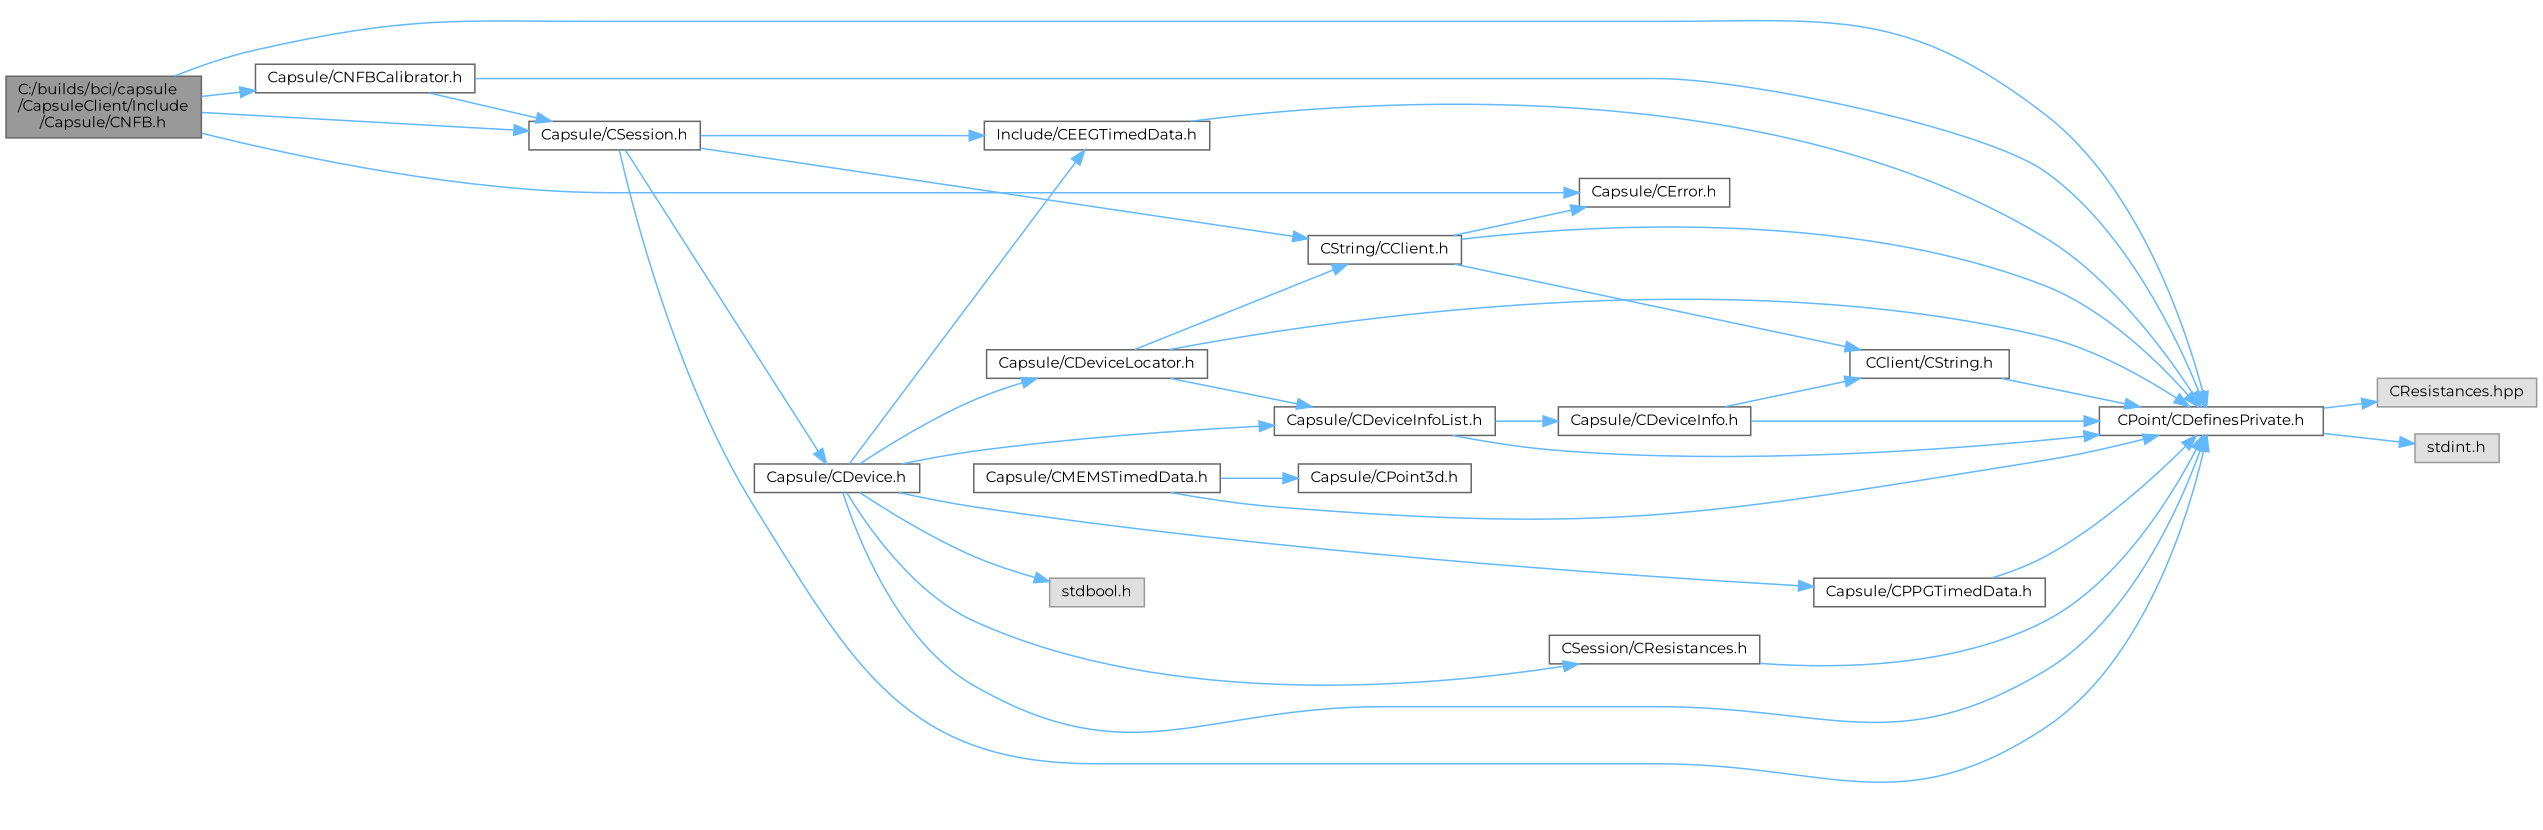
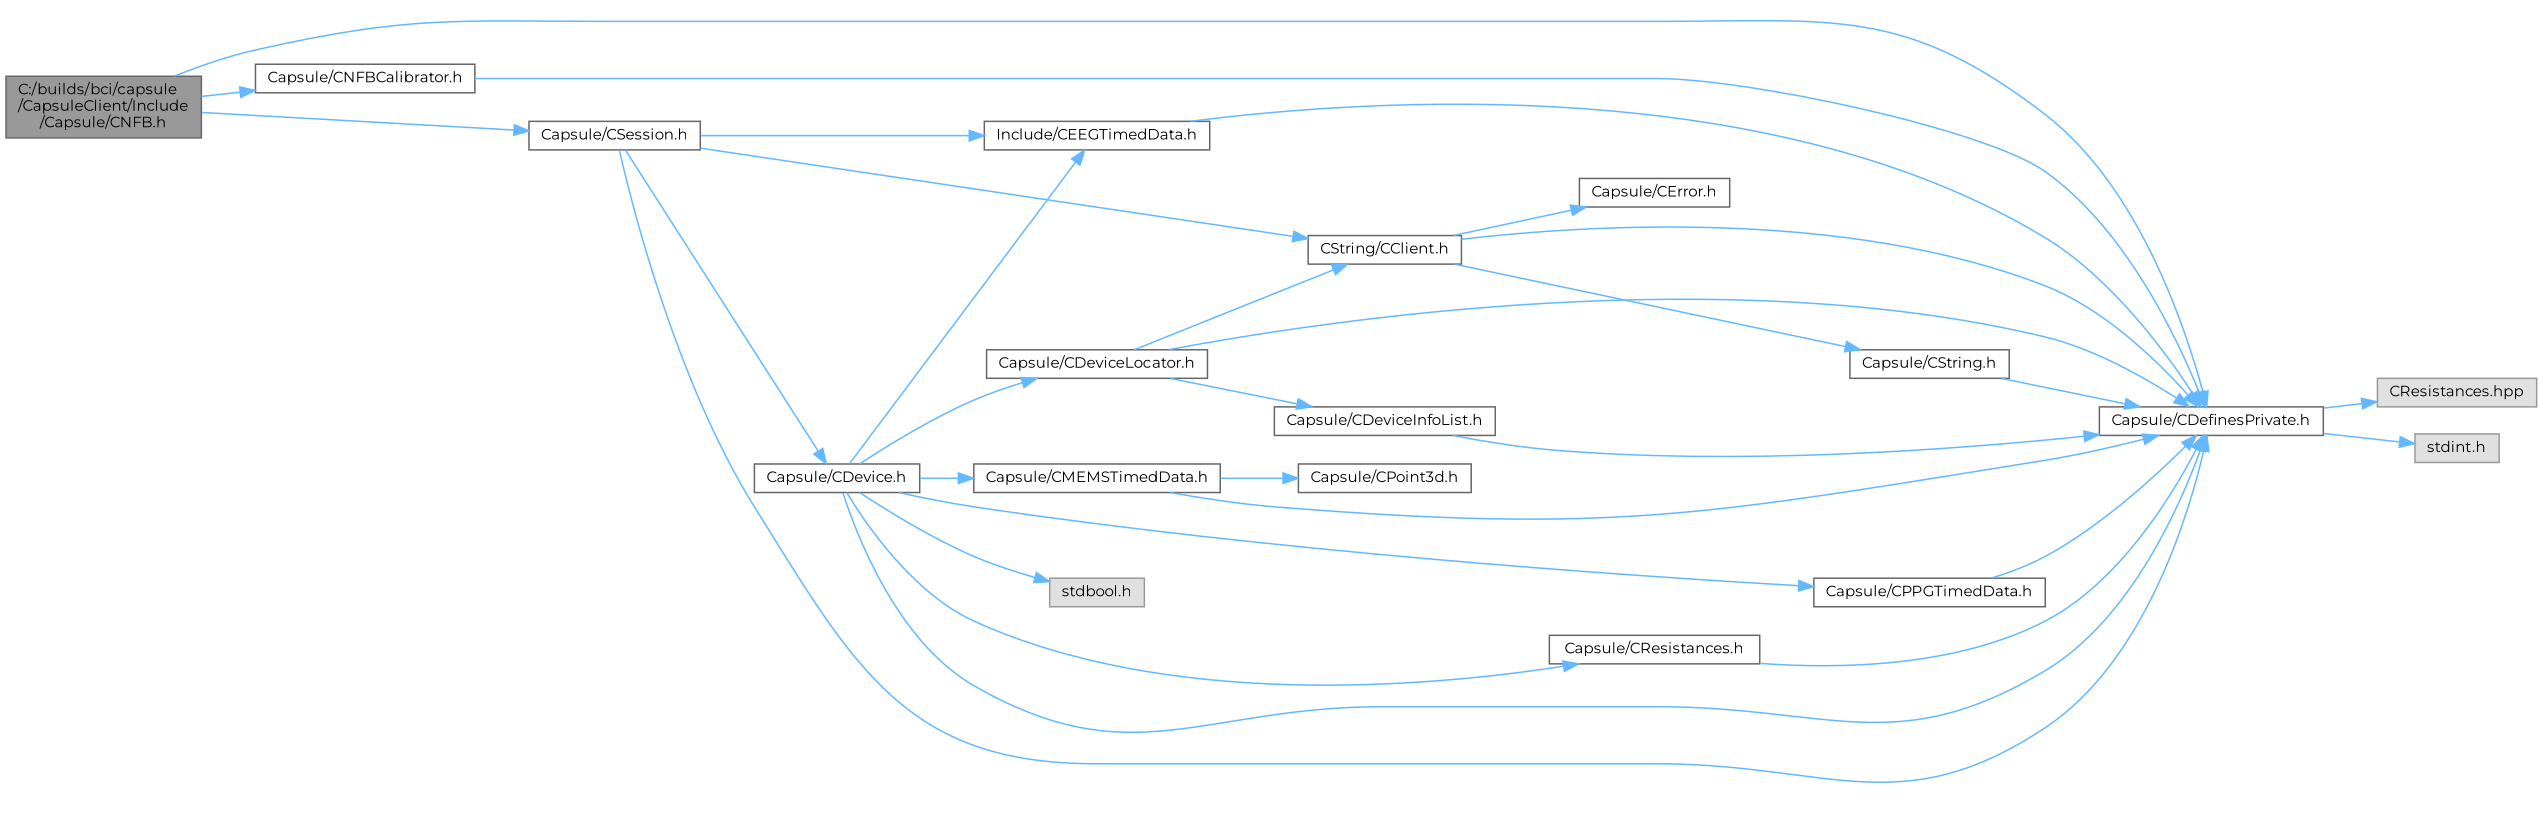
edge "Capsule/CNFBCalibrator.h" -> "Capsule/CSession.h": removed
edge "C:/builds/bci/capsule /CapsuleClient/Include /Capsule/CNFB.h" -> "Capsule/CError.h": removed
node "CClient/CString.h": label "CClient/CString.h" -> "Capsule/CString.h"
node "Capsule/CDeviceInfo.h": removed
node "CPoint/CDefinesPrivate.h": label "CPoint/CDefinesPrivate.h" -> "Capsule/CDefinesPrivate.h"
edge "Capsule/CDevice.h" -> "Capsule/CDeviceInfoList.h": now "Capsule/CDevice.h" -> "Capsule/CMEMSTimedData.h"
node "CSession/CResistances.h": label "CSession/CResistances.h" -> "Capsule/CResistances.h"
